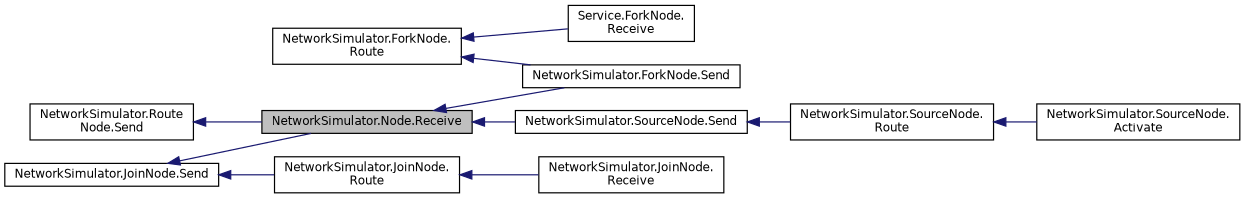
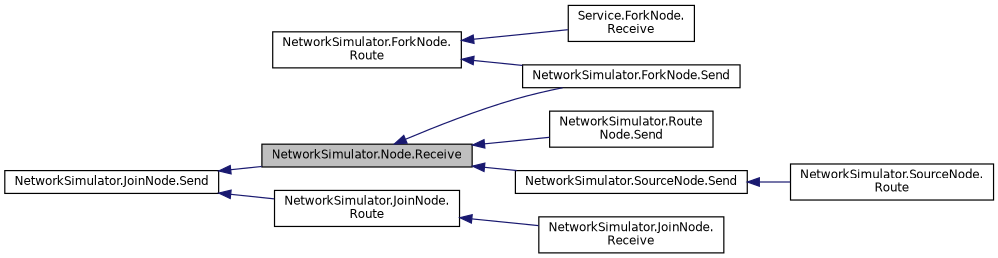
edge "NetworkSimulator.Node.Receive" -> "NetworkSimulator.Route Node.Send": reversed
node "NetworkSimulator.SourceNode. Activate": removed
